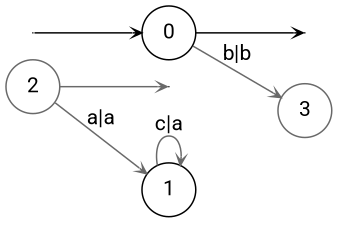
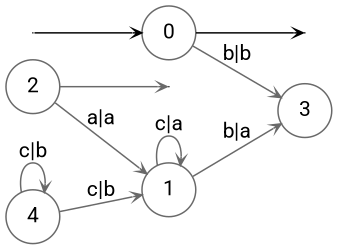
node "0": color black -> DimGray
edge "1" -> "3": added, label "b|a"
node "1": color black -> DimGray
node "4": added
